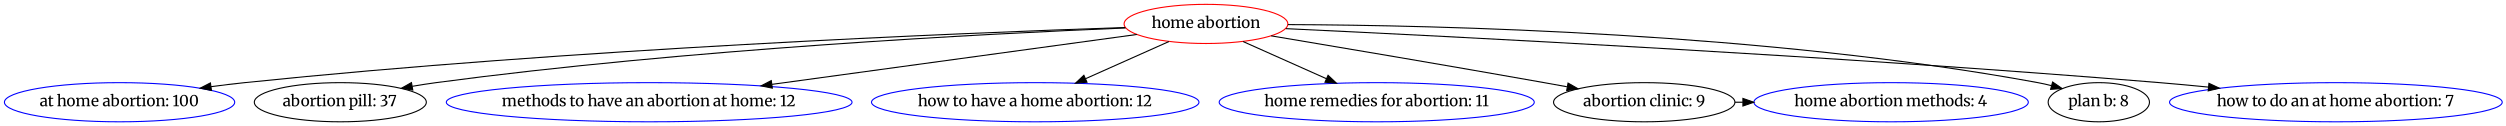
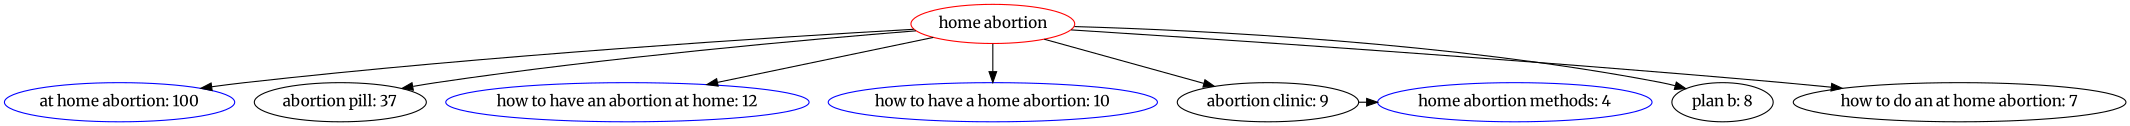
node "methods to have an abortion at home: 12": label "methods to have an abortion at home: 12" -> "how to have an abortion at home: 12"
node "how to have a home abortion: 12": label "how to have a home abortion: 12" -> "how to have a home abortion: 10"
node "home remedies for abortion: 11": removed
node "how to do an at home abortion: 7": color blue -> black
